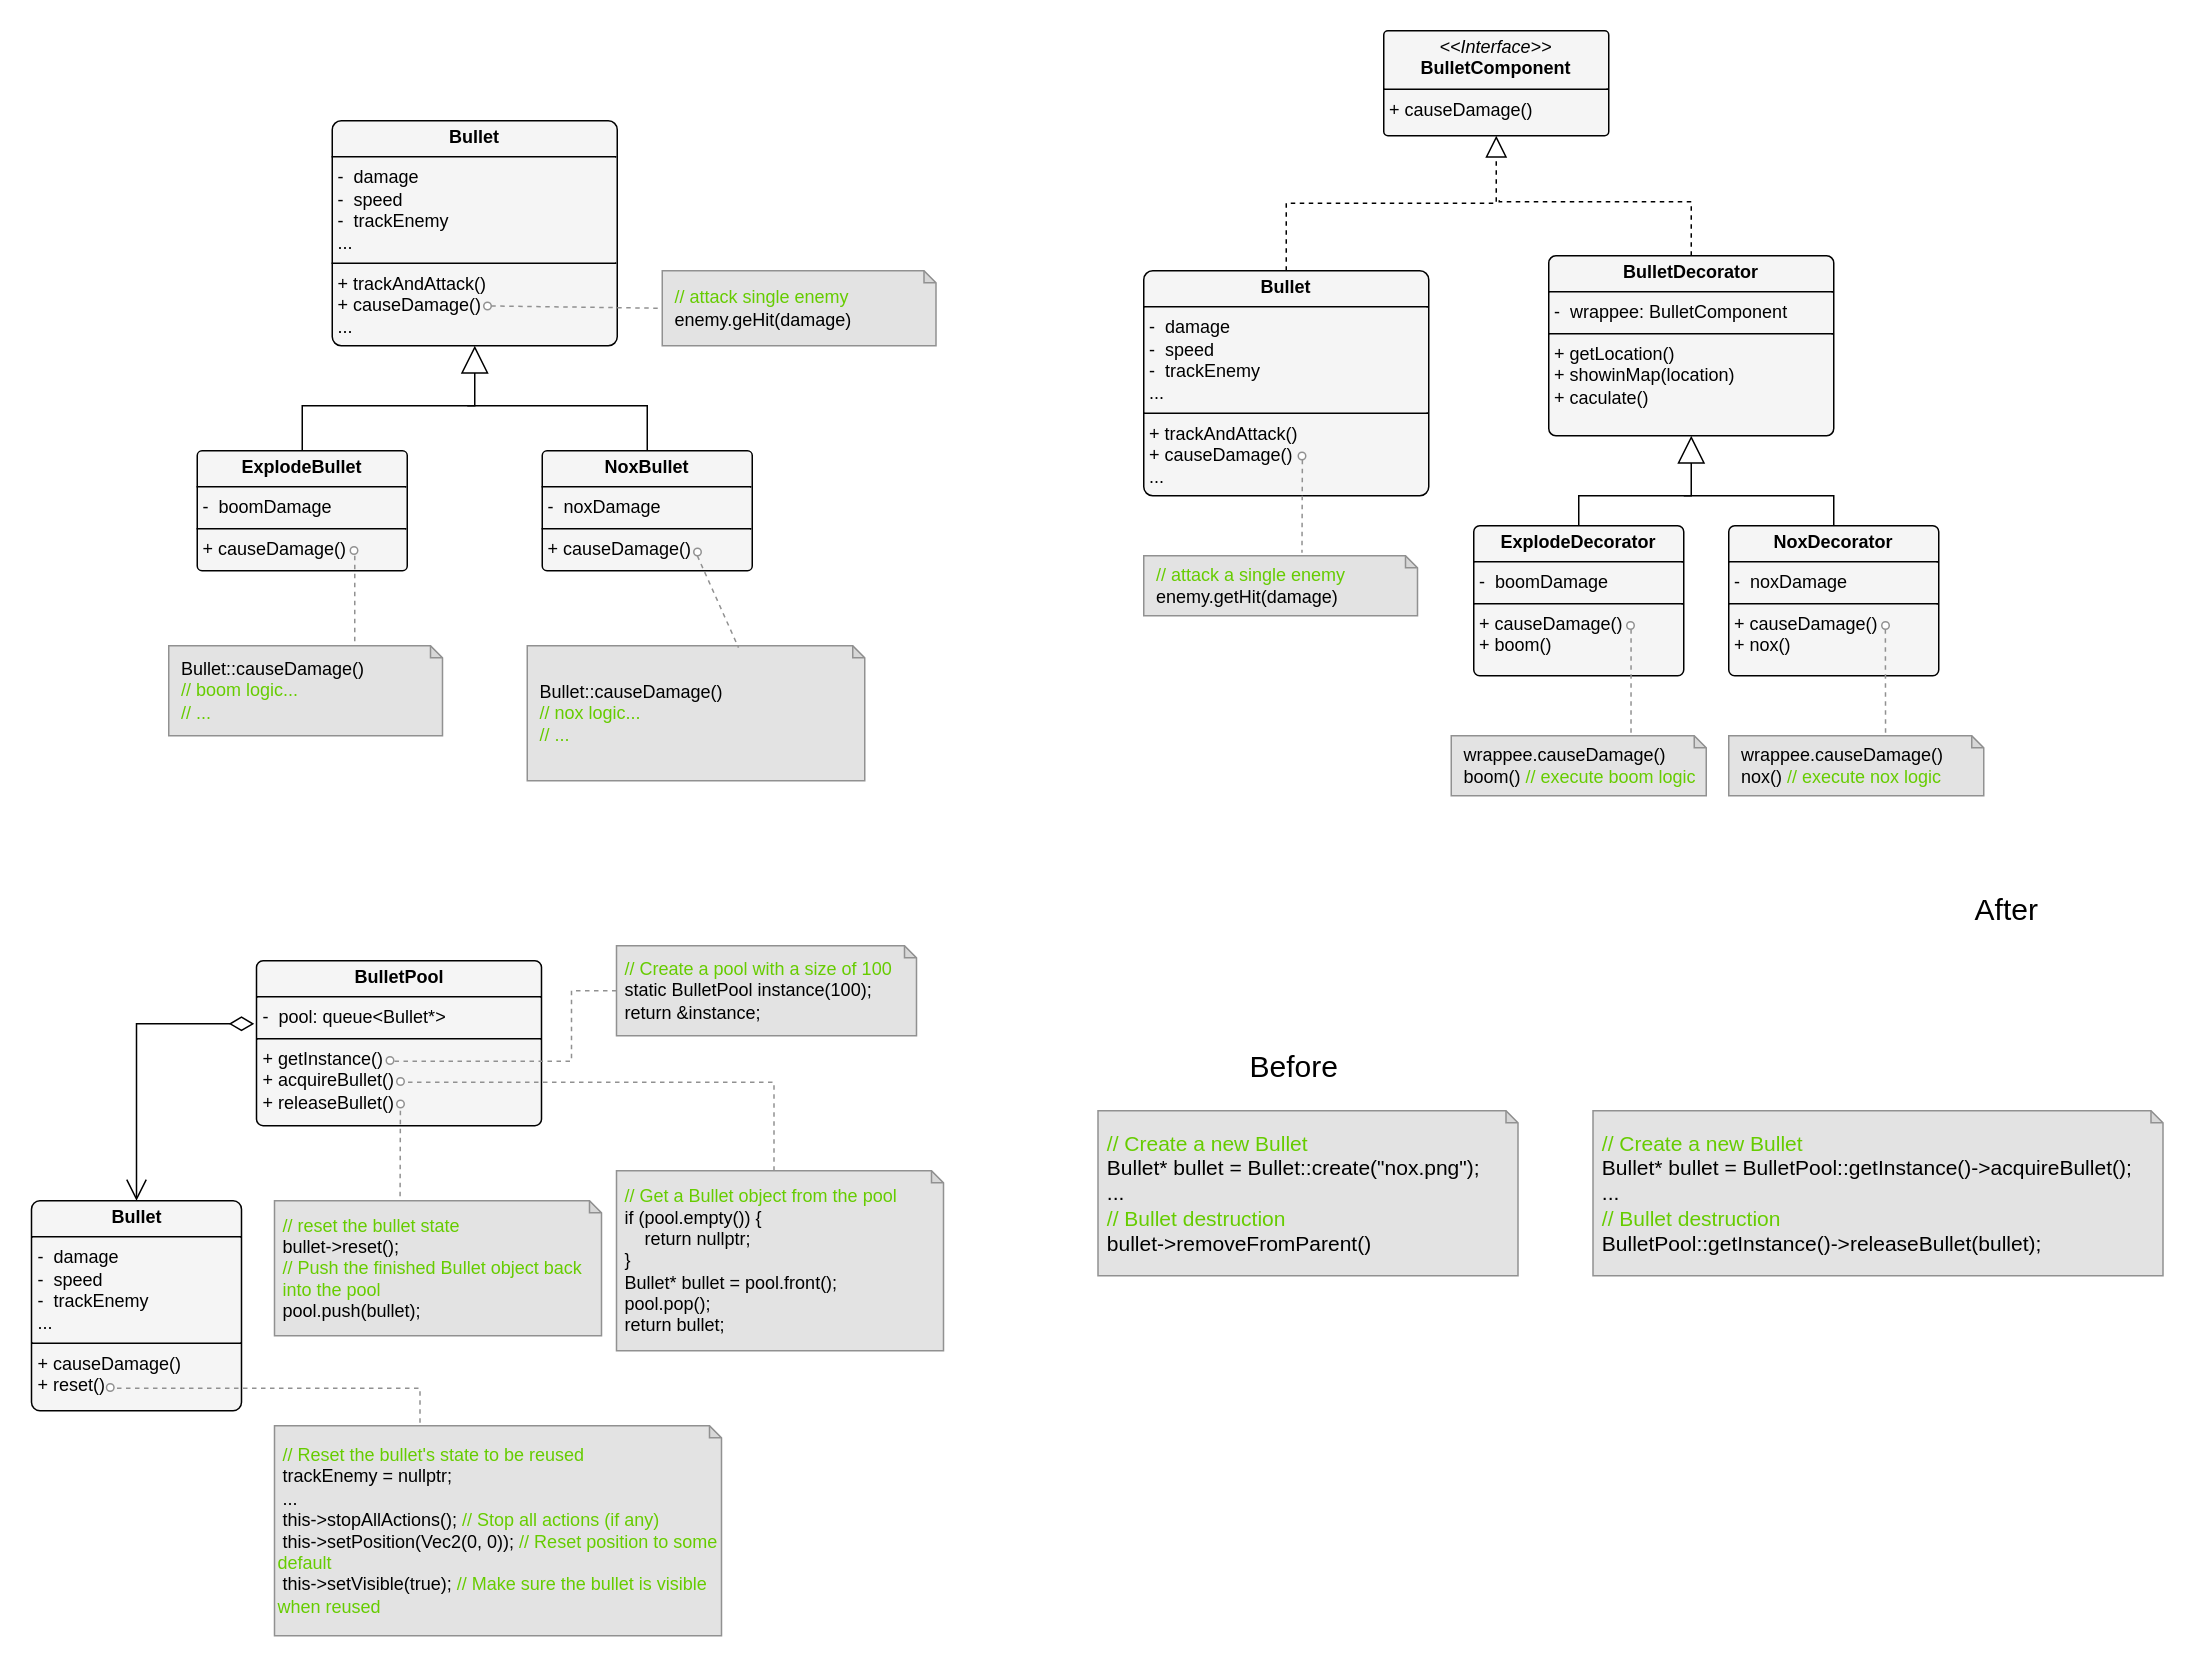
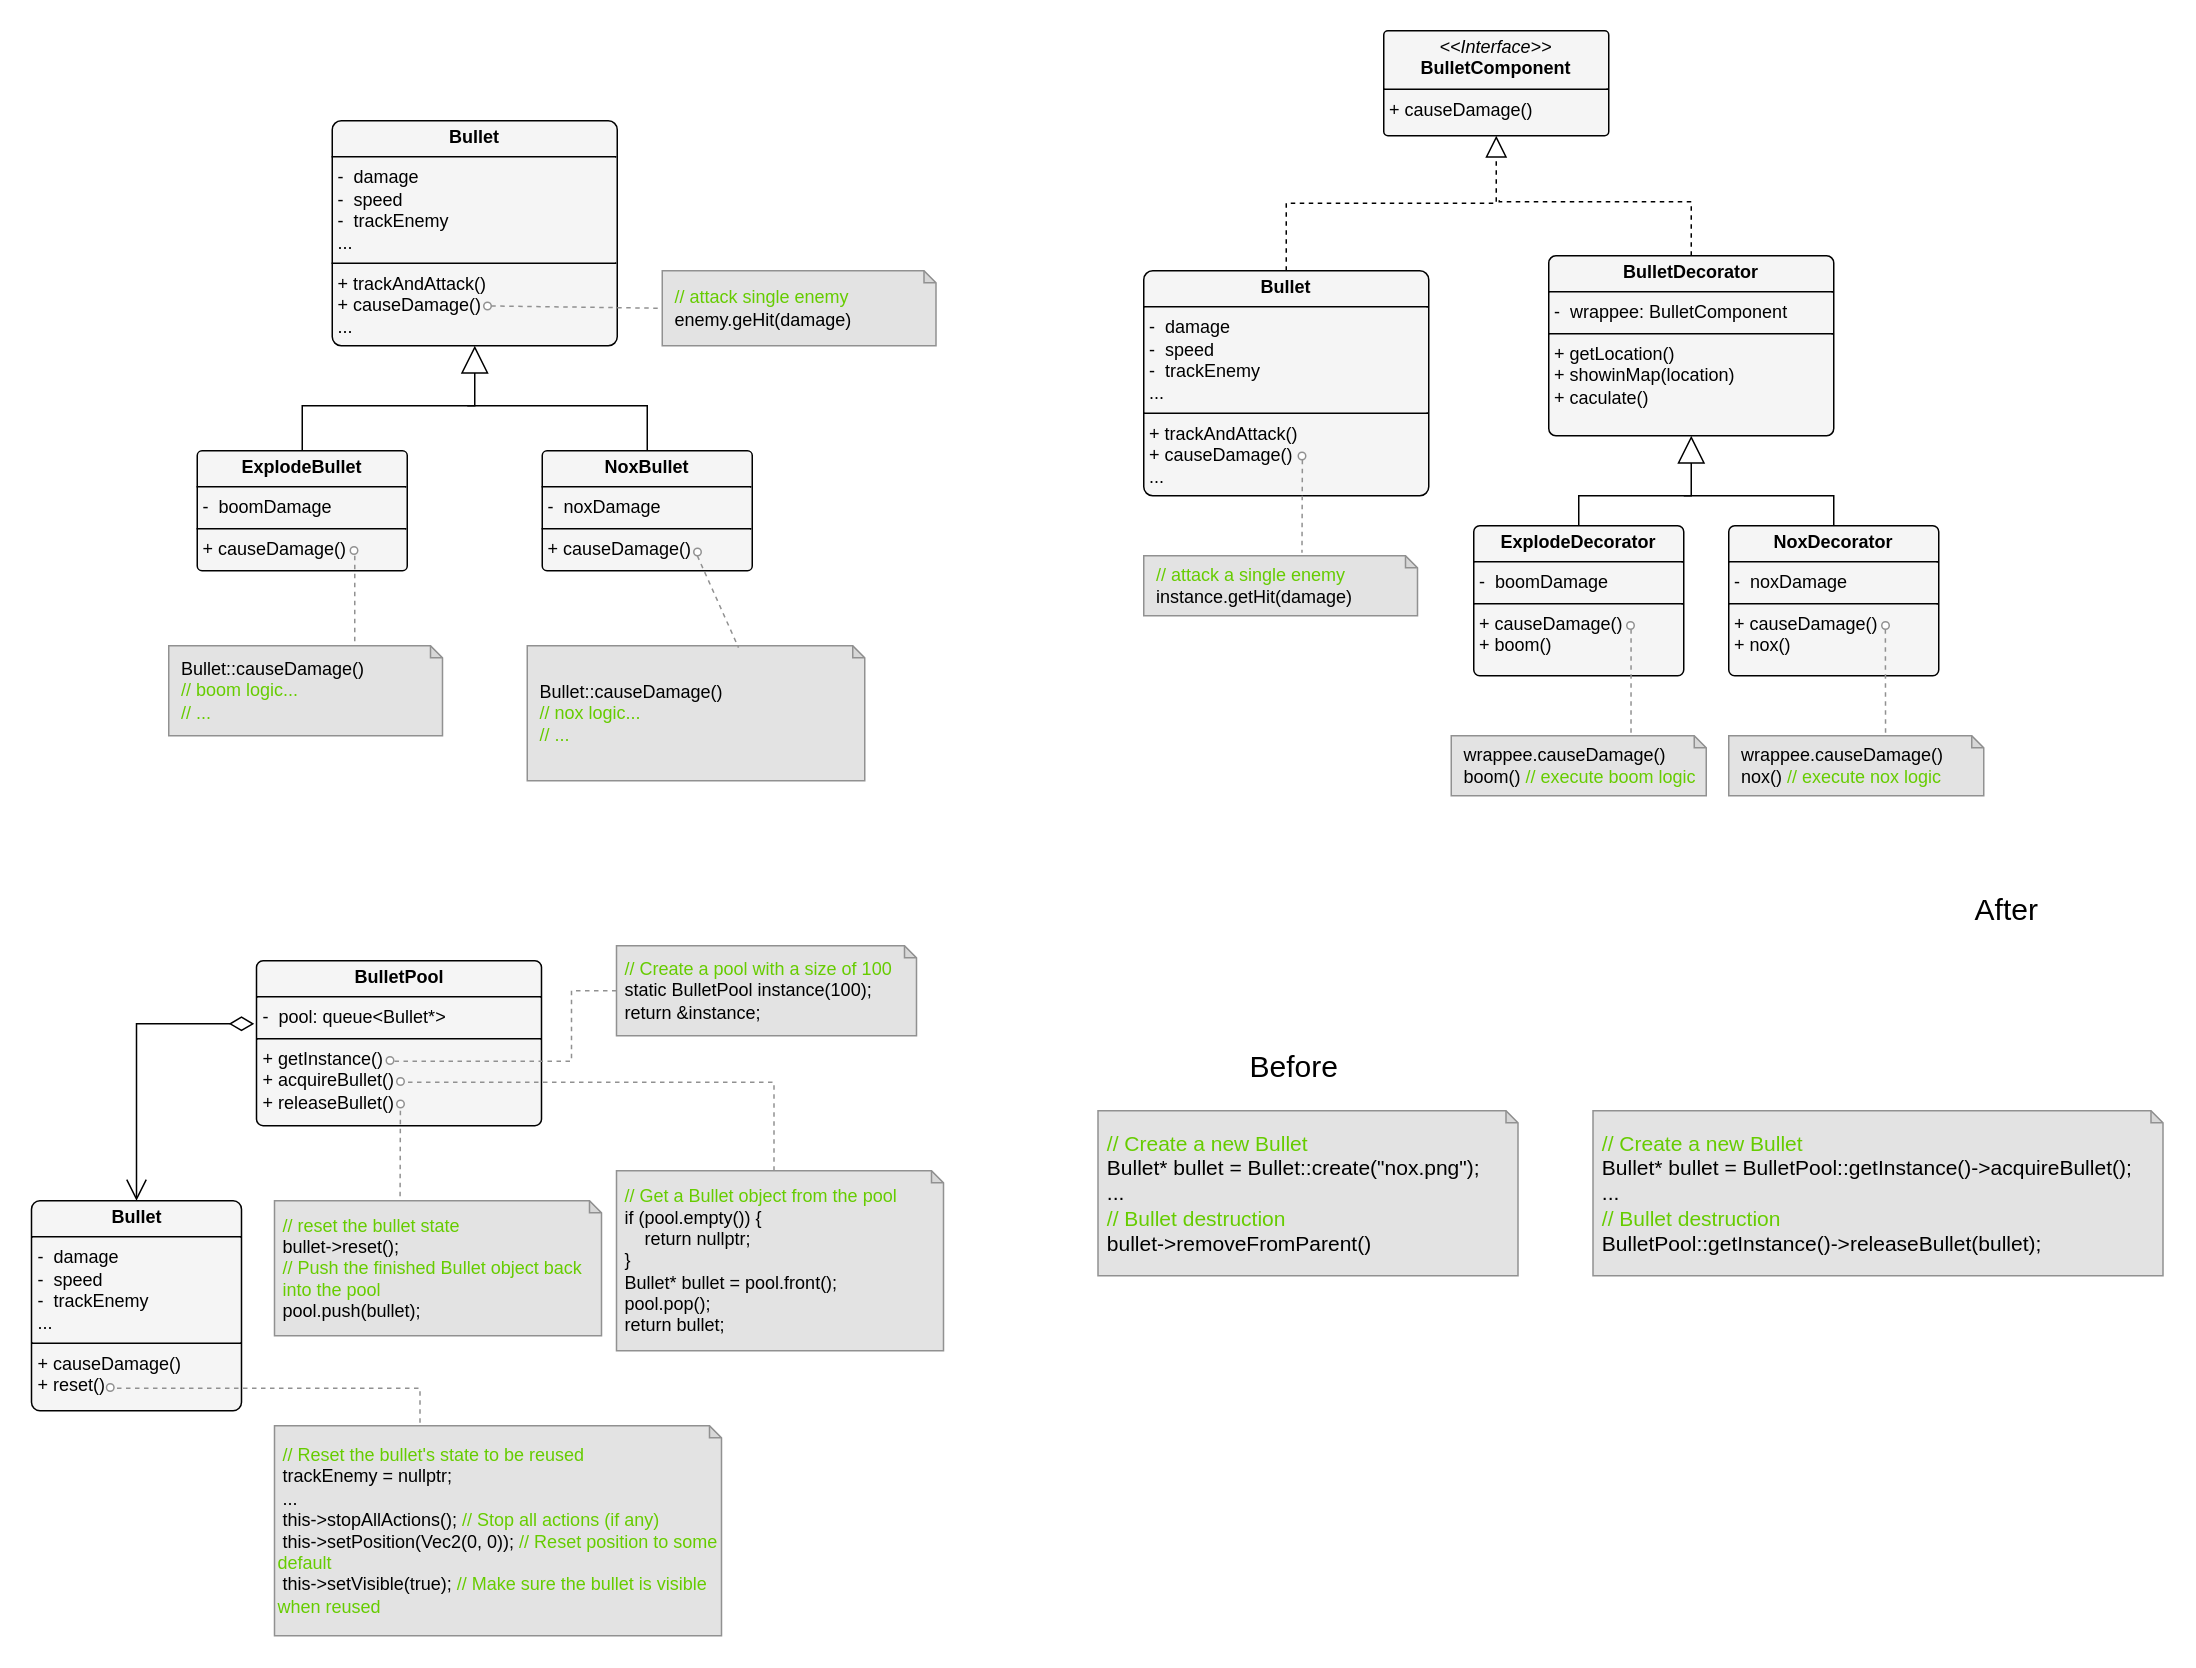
node "// attack a single enemy enemy.getHit(damage)": label "// attack a single enemy enemy.getHit(damage)" -> "// attack a single enemy instance.getHit(damage)"
